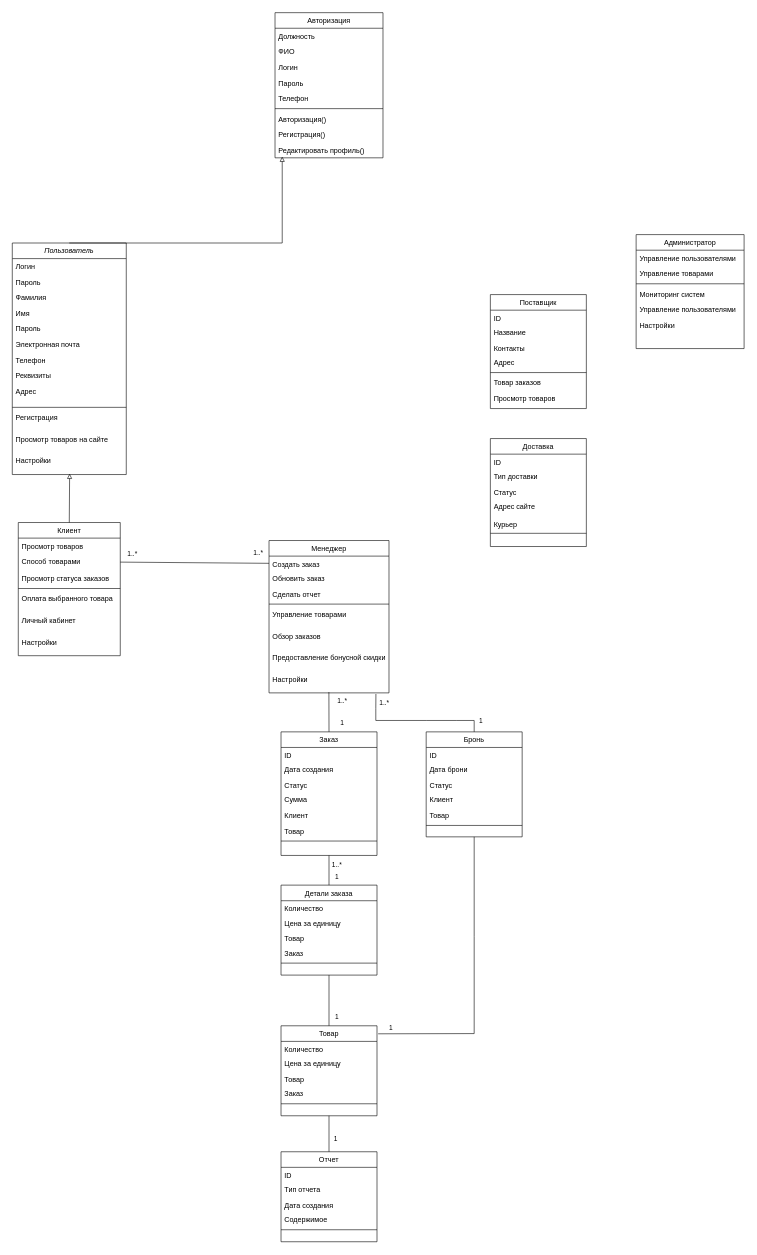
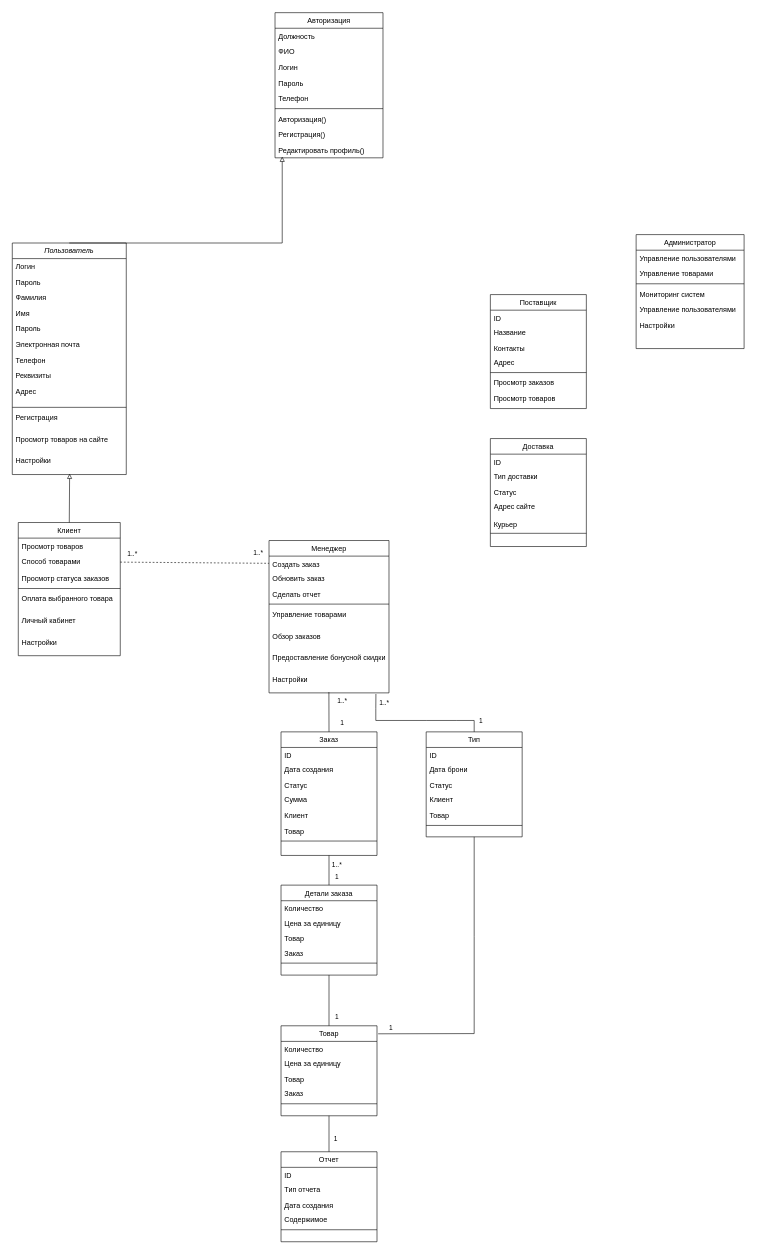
node "Товар заказов": label "Товар заказов" -> "Просмотр заказов"
edge "Способ товарами" -- "Создать заказ": style solid -> dashed
node "Бронь": label "Бронь" -> "Тип"
